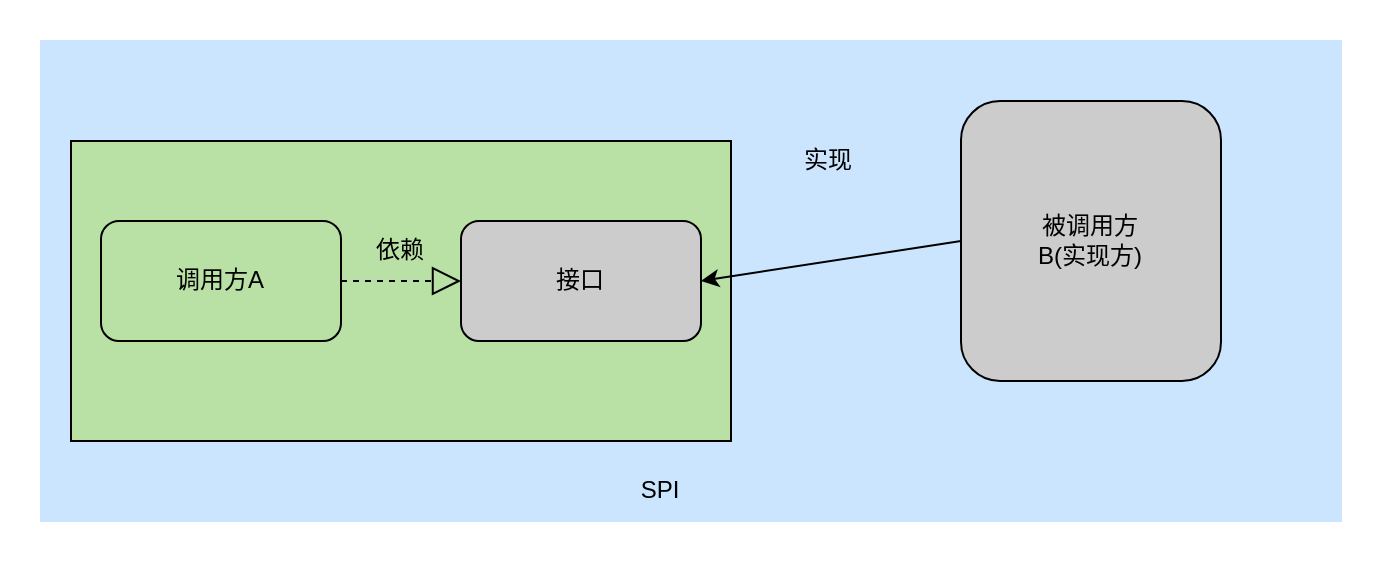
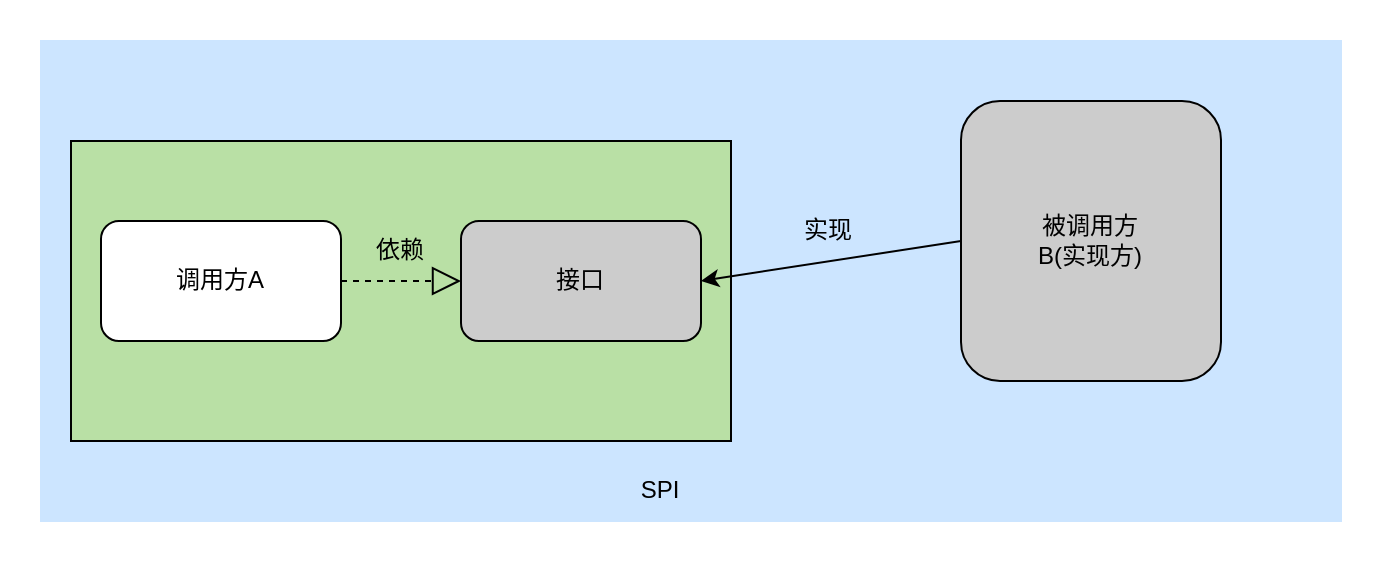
node "实现": moved (829, 161) -> (829, 231)
node "调用方A": fillcolor #b9e0a5 -> #ffffff
